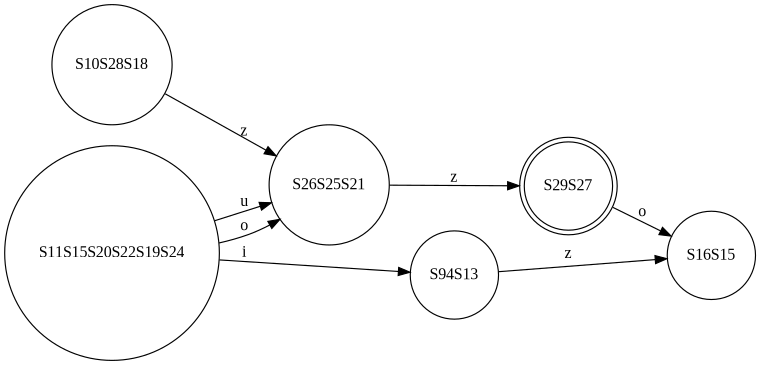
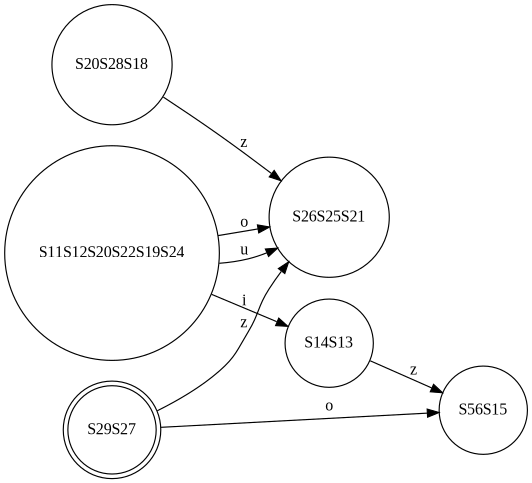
node "S10S28S18": label "S10S28S18" -> "S20S28S18"
edge "S26S25S21" -> "S29S27": reversed
node "S11S15S20S22S19S24": label "S11S15S20S22S19S24" -> "S11S12S20S22S19S24"
node "S16S15": label "S16S15" -> "S56S15"
node "S94S13": label "S94S13" -> "S14S13"
